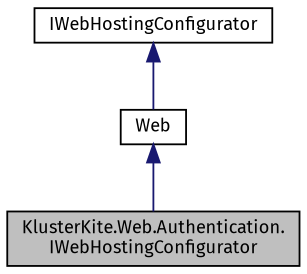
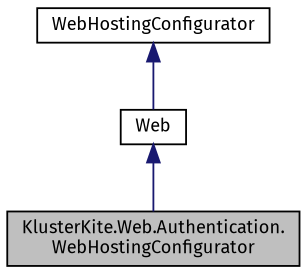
node "IWebHostingConfigurator": label "IWebHostingConfigurator" -> "WebHostingConfigurator"
node "KlusterKite.Web.Authentication. IWebHostingConfigurator": label "KlusterKite.Web.Authentication. IWebHostingConfigurator" -> "KlusterKite.Web.Authentication. WebHostingConfigurator"
